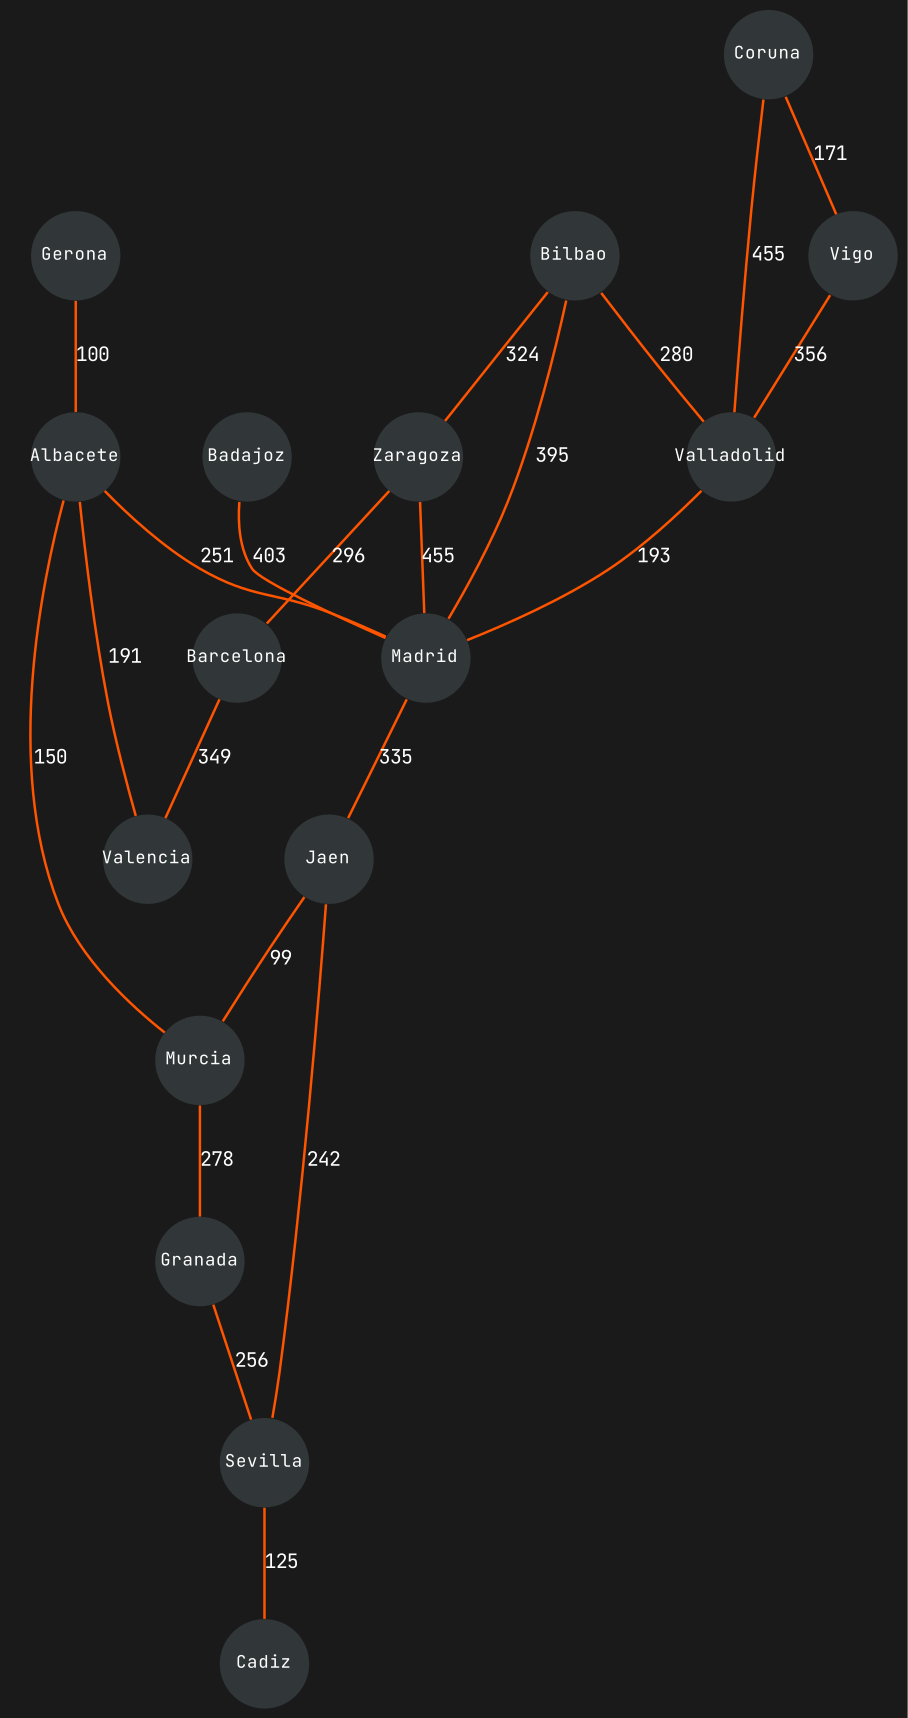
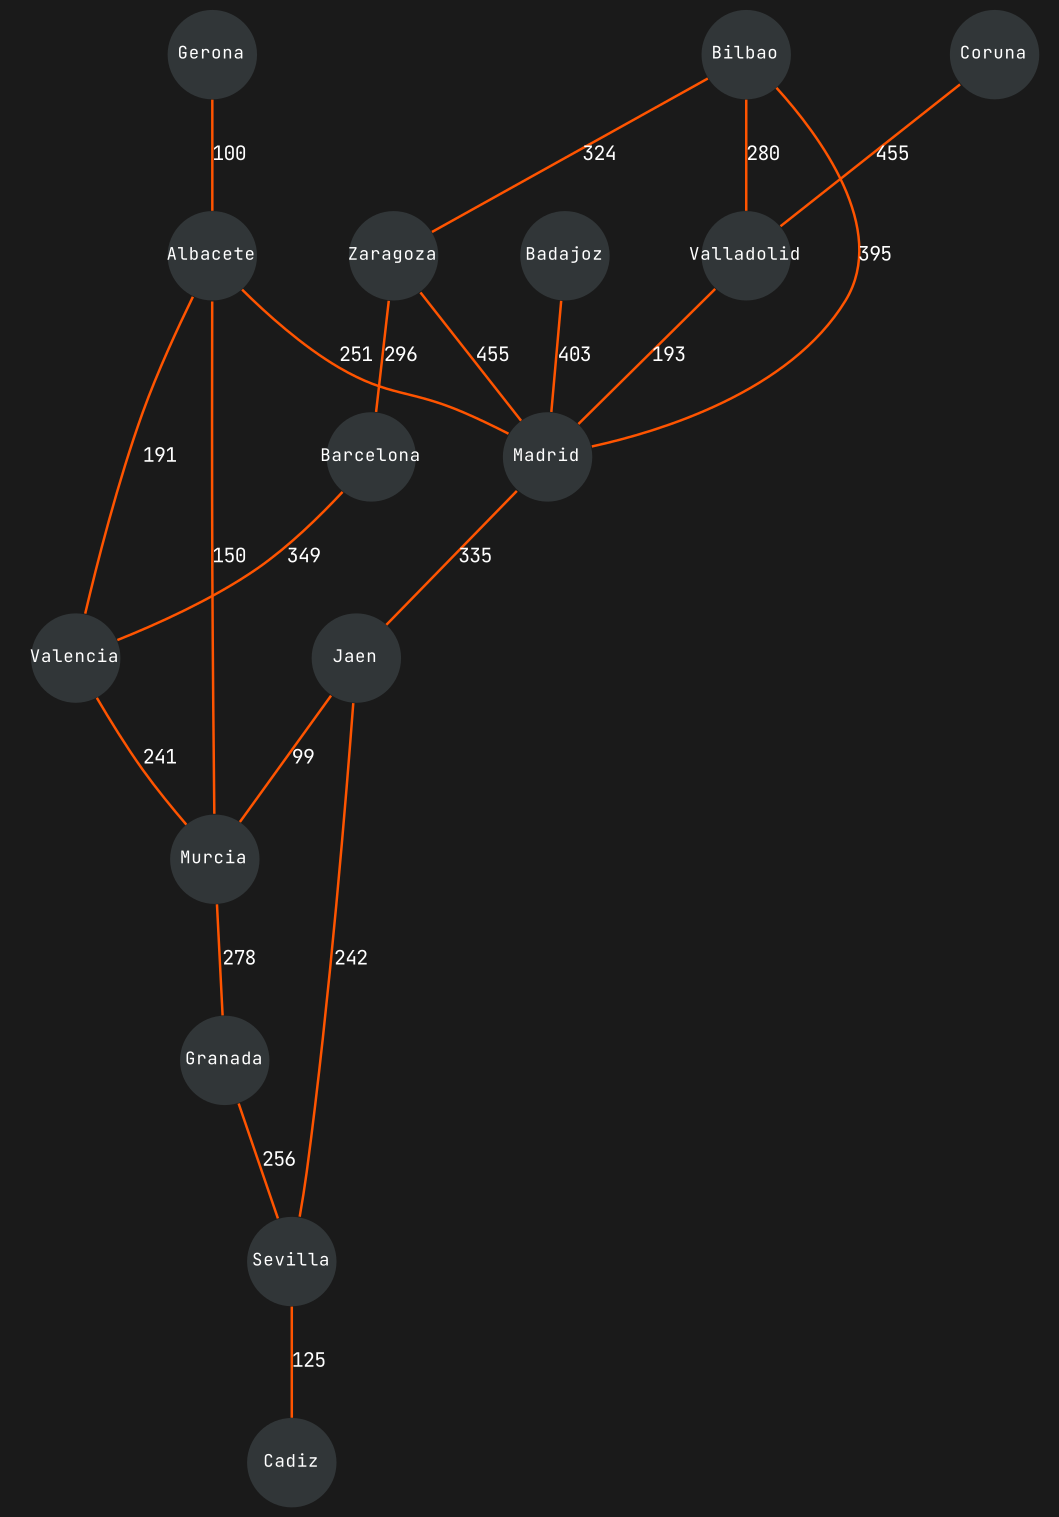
node "Vigo": removed
edge "Valencia" -- "Murcia": added, label "241"
